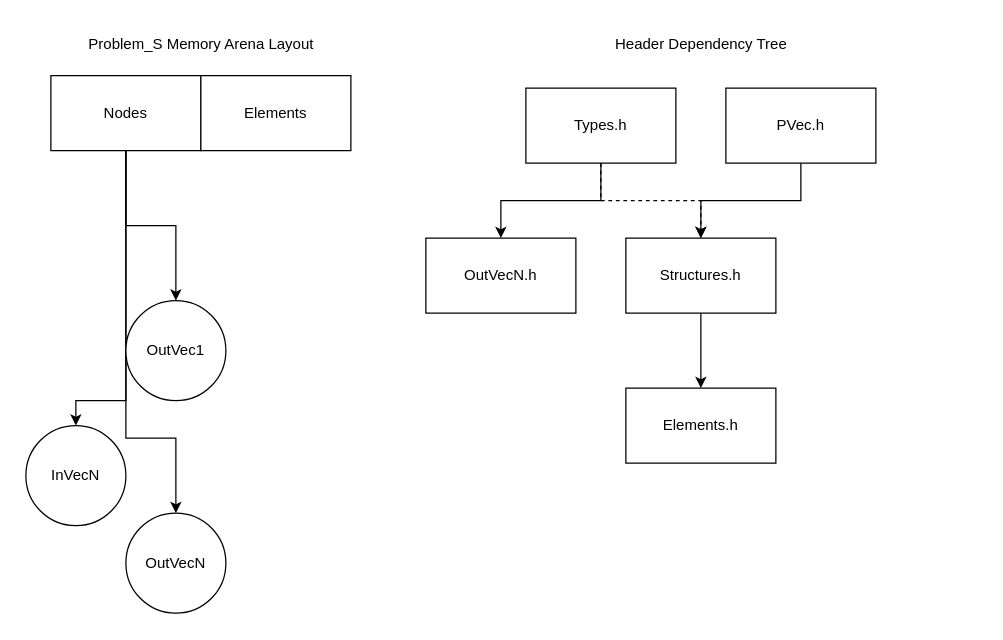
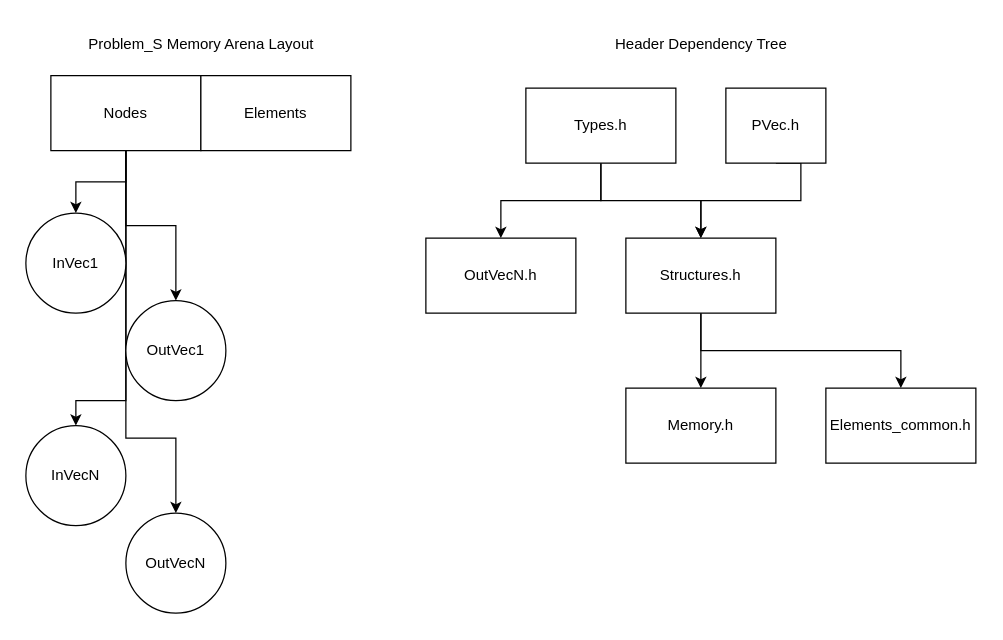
node "PVec.h": size 150x75 -> 100x75
edge "Nodes" -> "InVec1": added
edge "Types.h" -> "Structures.h": style dashed -> solid
node "InVec1": added
edge "Structures.h" -> "Elements_common.h": added
node "Elements.h": label "Elements.h" -> "Memory.h"
node "Elements_common.h": added
